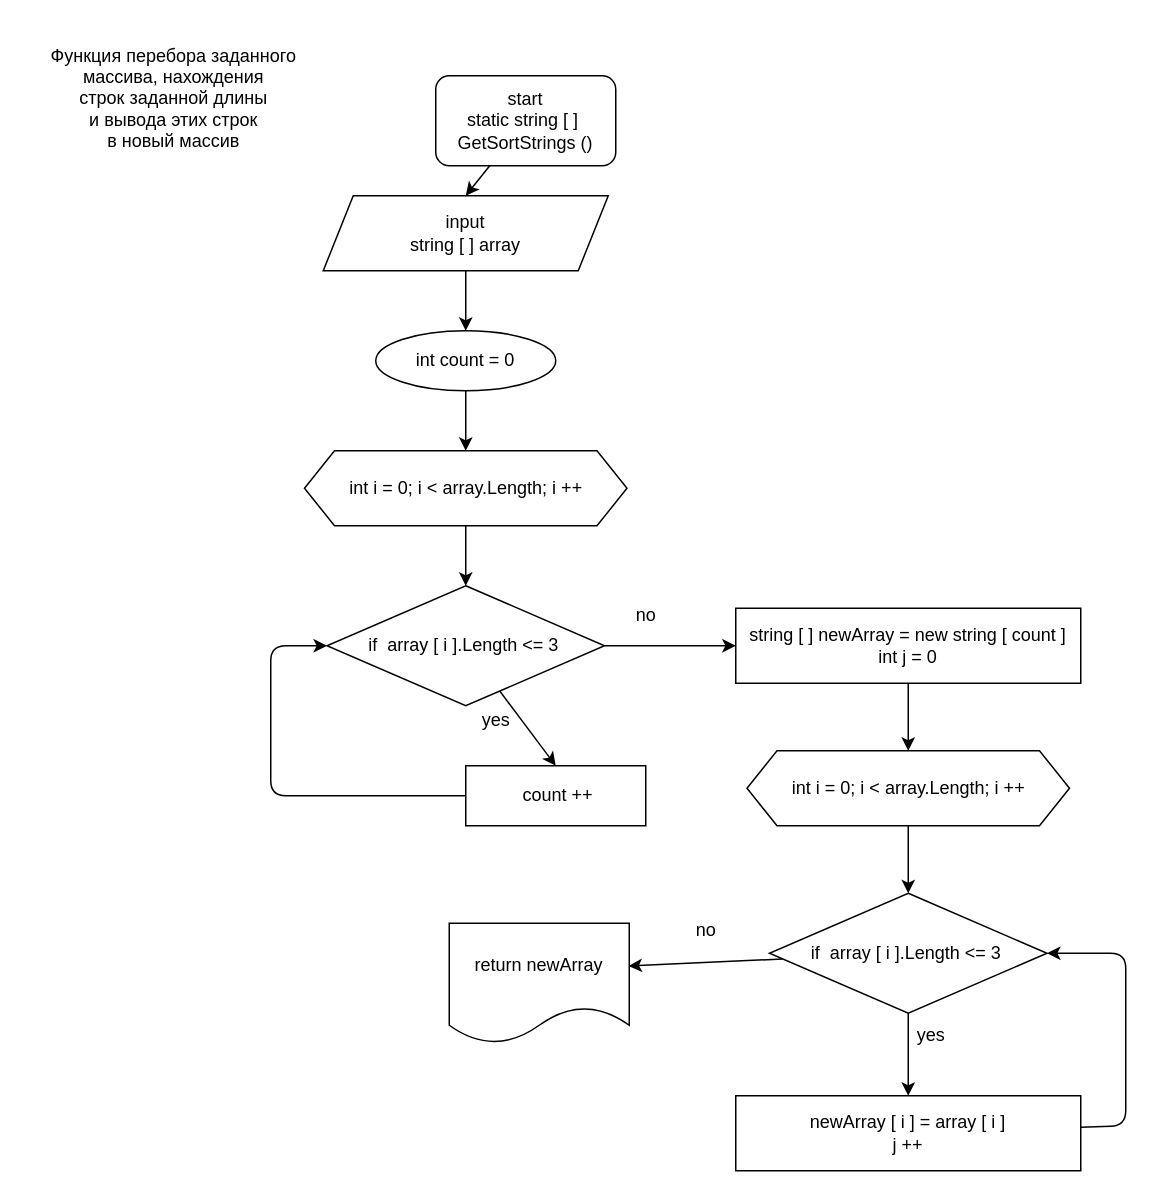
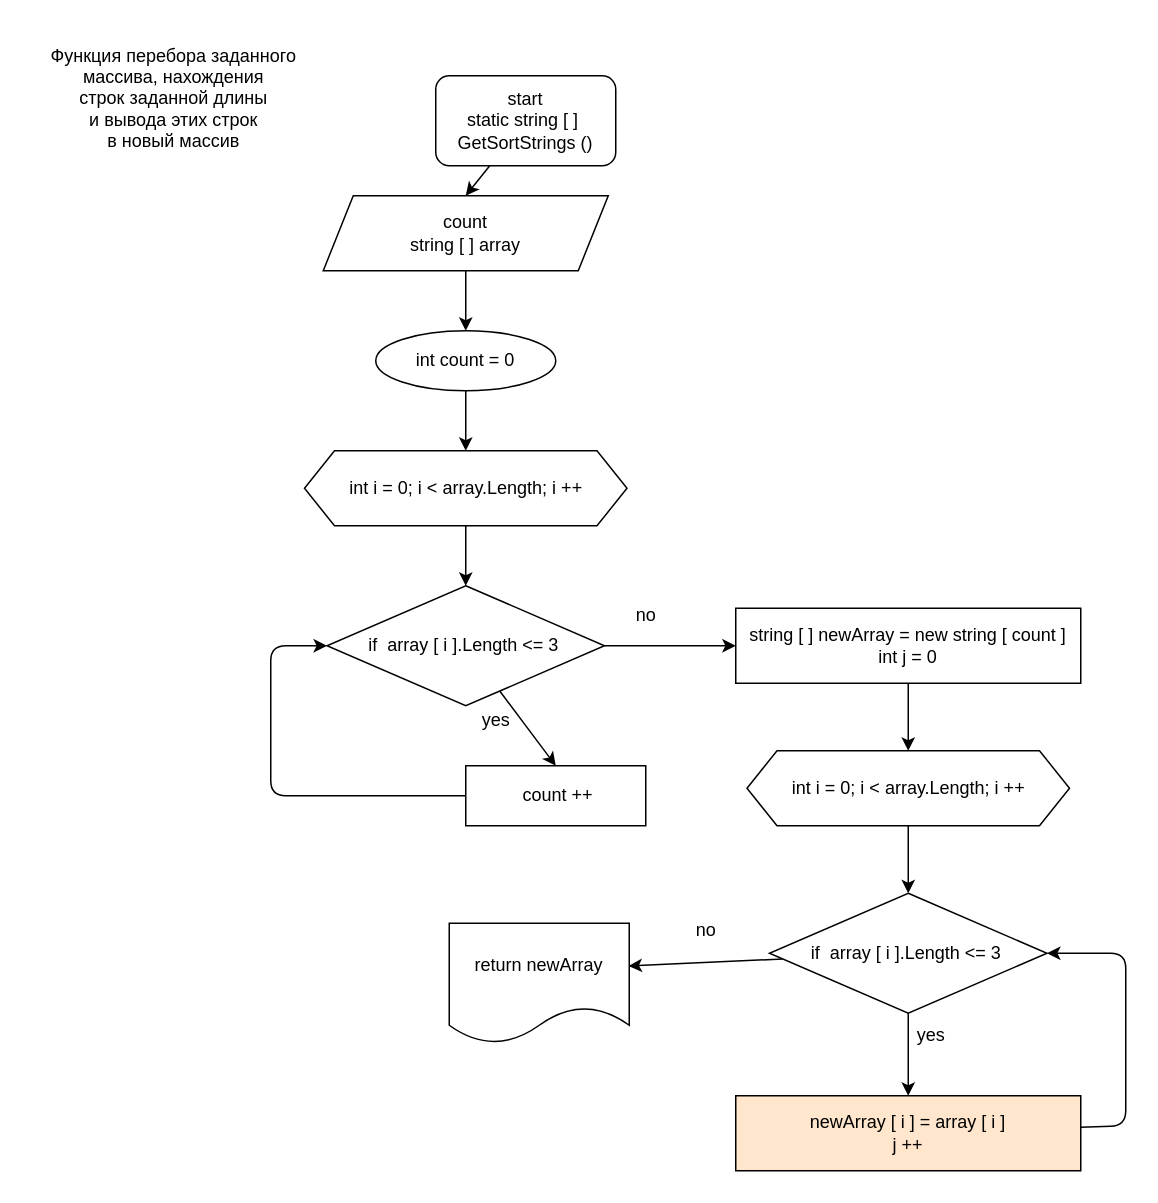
node "input string [ ] array": label "input string [ ] array" -> "count string [ ] array"
node "newArray [ i ] = array [ i ] j ++": fillcolor #ffffff -> #ffe6cc
